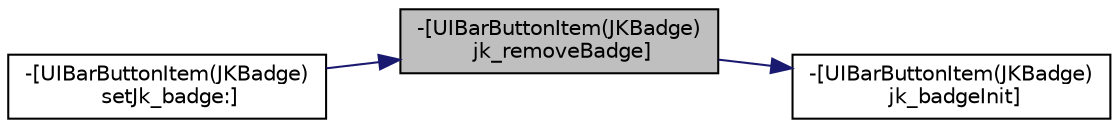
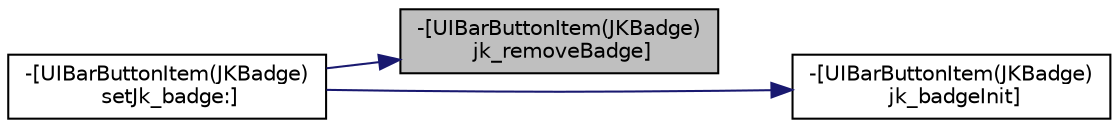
edge "-[UIBarButtonItem(JKBadge) jk_removeBadge]" -> "-[UIBarButtonItem(JKBadge) jk_badgeInit]": now "-[UIBarButtonItem(JKBadge) setJk_badge:]" -> "-[UIBarButtonItem(JKBadge) jk_badgeInit]"
